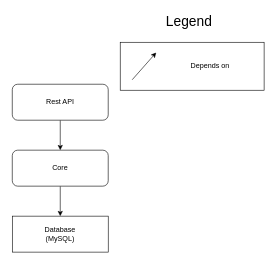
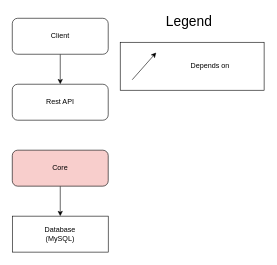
node "Client": added
edge "Client" -> "Rest API": added
edge "Rest API" -> "Core": removed
node "Core": fillcolor #ffffff -> #f8cecc
